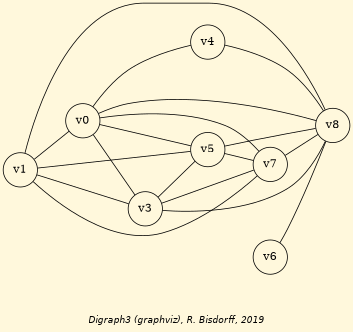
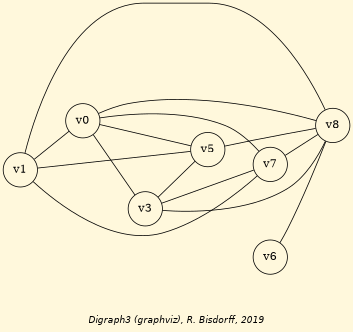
node "v4": removed
edge "v5" -- "v7": removed
edge "v1" -- "v3": removed
